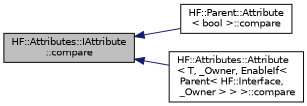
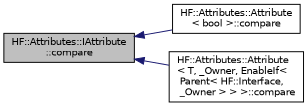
node "HF::Parent::Attribute < bool >::compare": label "HF::Parent::Attribute < bool >::compare" -> "HF::Attributes::Attribute < bool >::compare"
